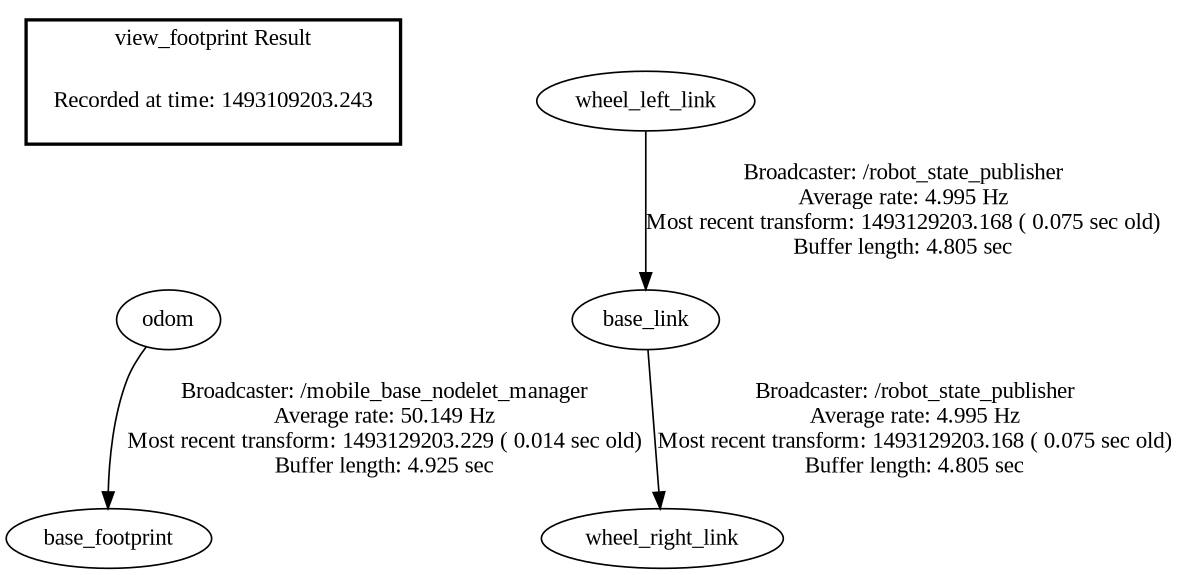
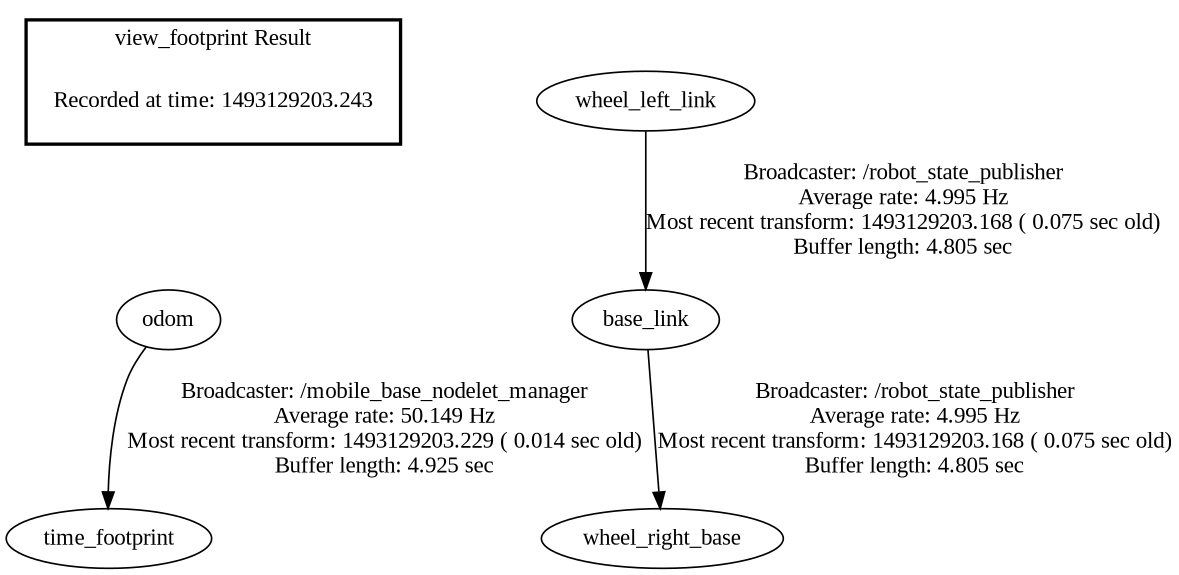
node "Recorded at time: 1493109203.243": label "Recorded at time: 1493109203.243" -> "Recorded at time: 1493129203.243"
node "base_footprint": label "base_footprint" -> "time_footprint"
node "wheel_right_link": label "wheel_right_link" -> "wheel_right_base"
